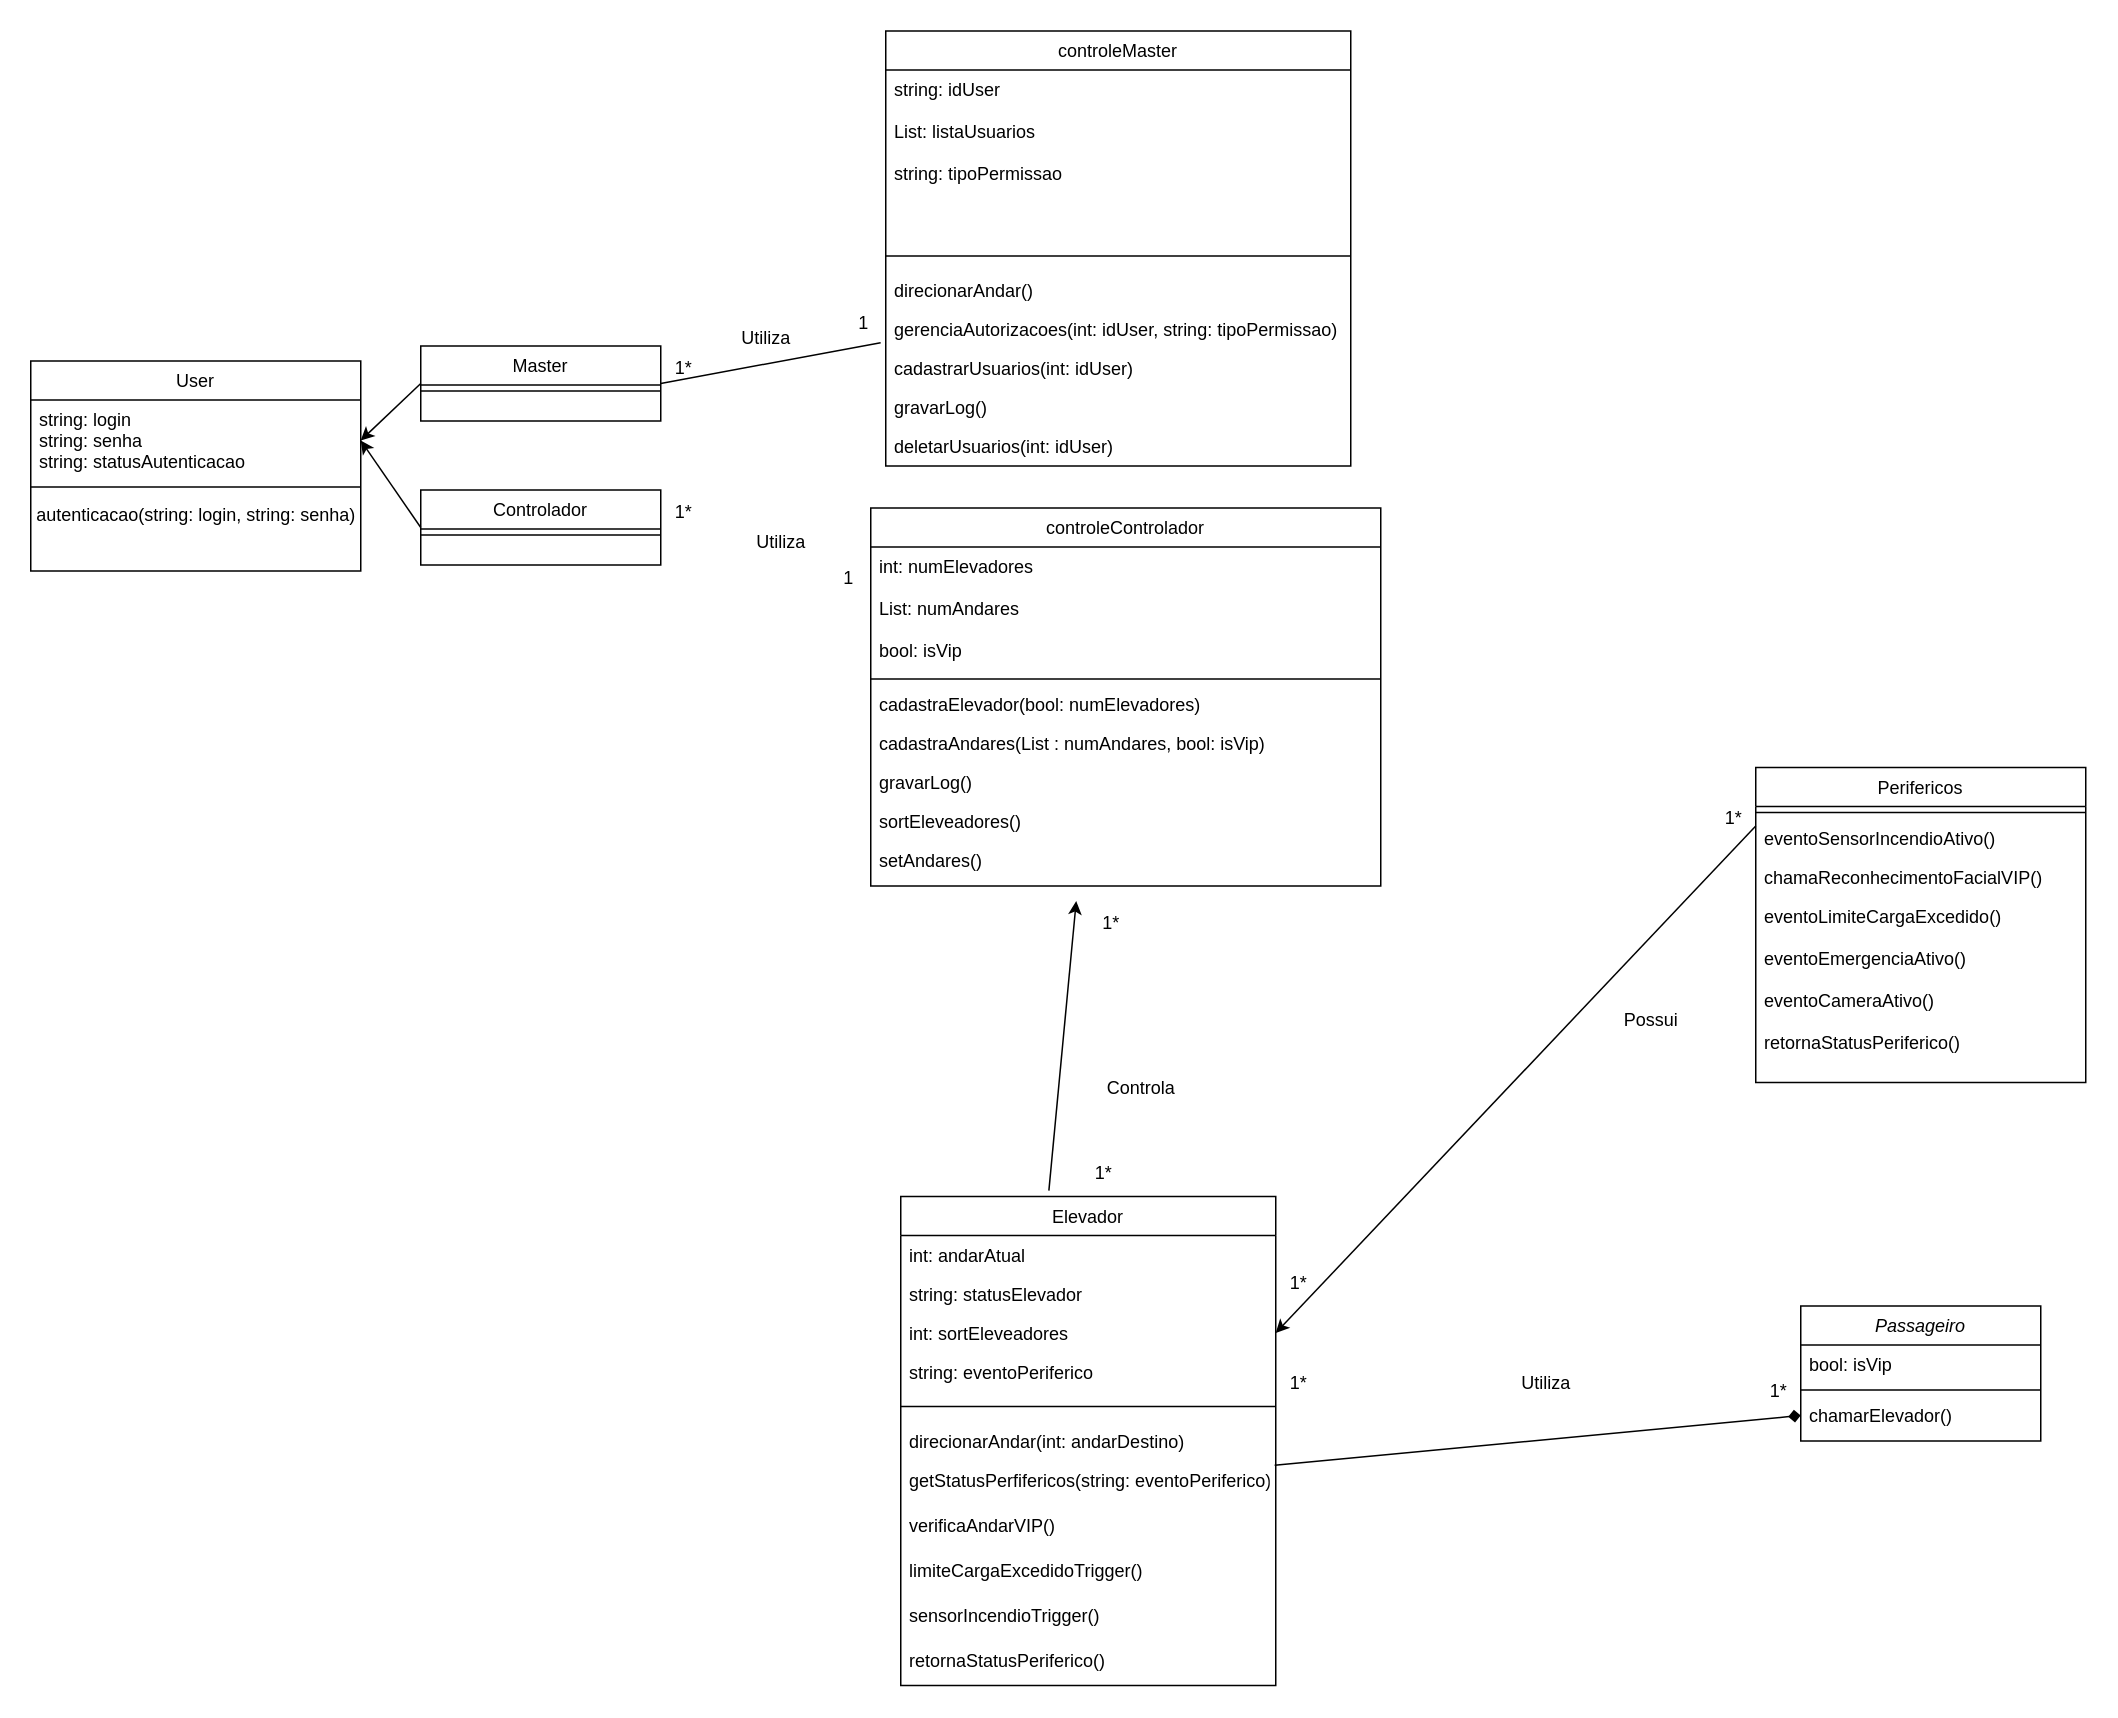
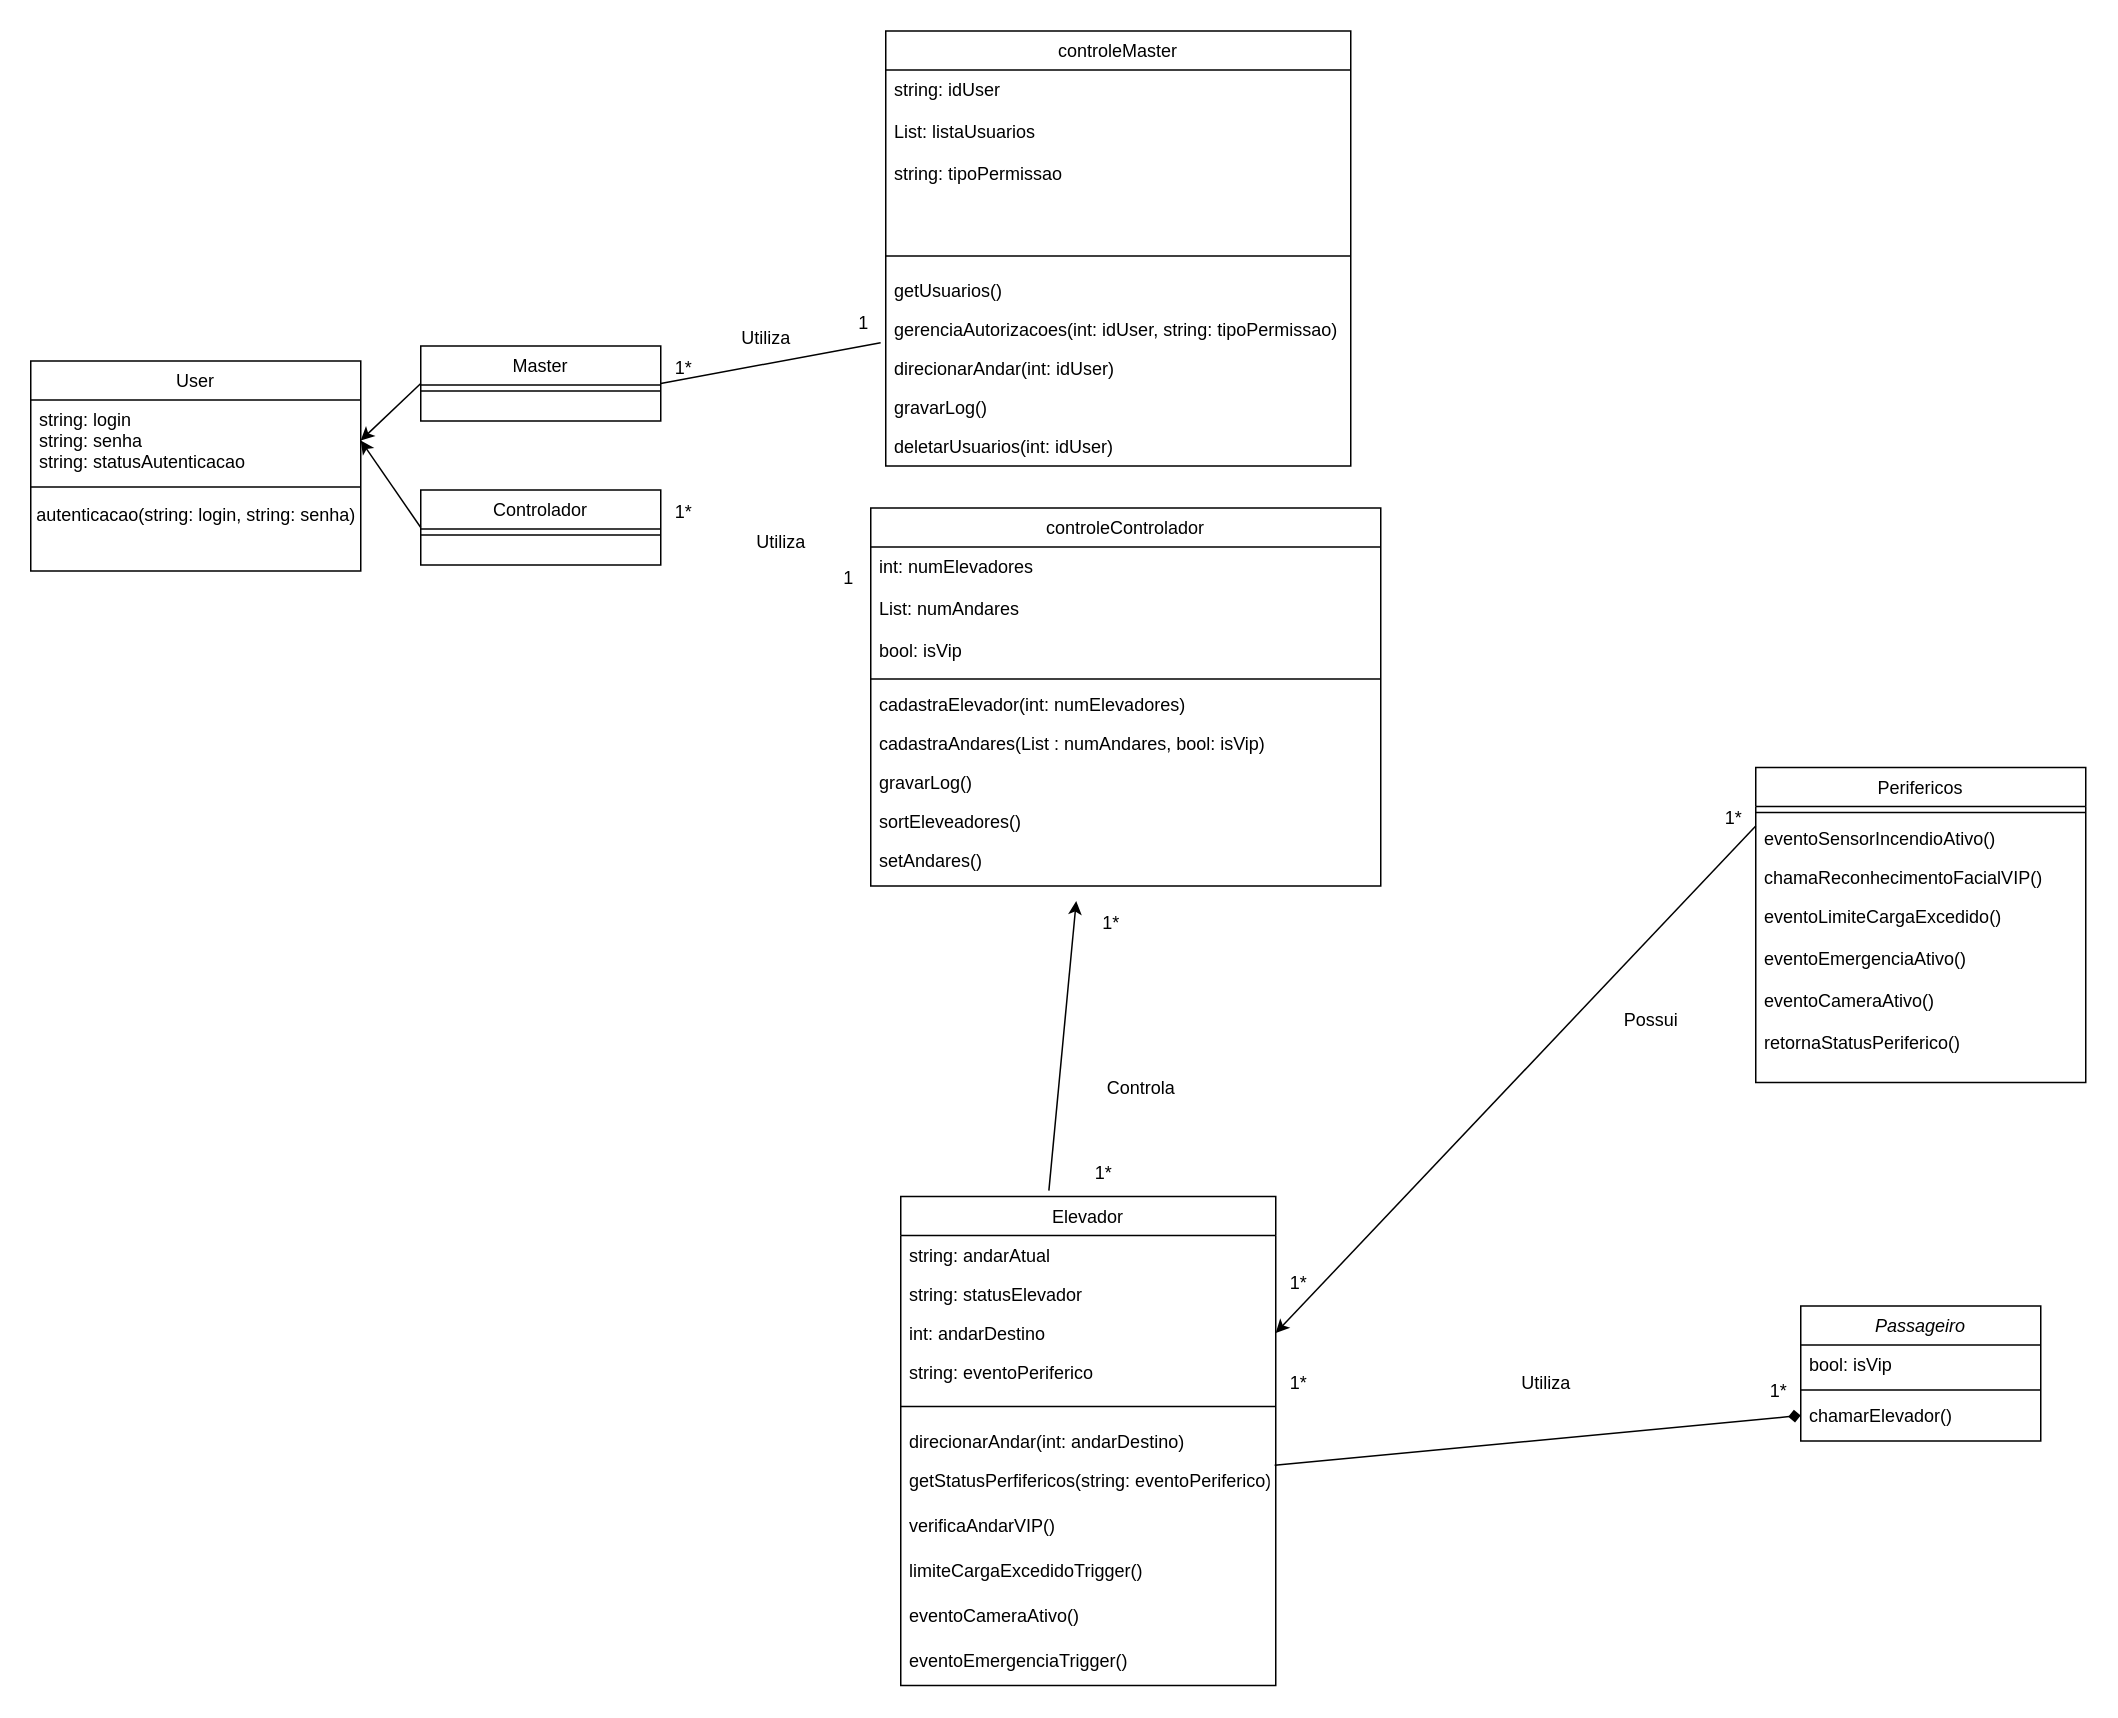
node "direcionarAndar()": label "direcionarAndar()" -> "getUsuarios()"
node "cadastrarUsuarios(int: idUser)": label "cadastrarUsuarios(int: idUser)" -> "direcionarAndar(int: idUser)"
node "cadastraElevador(bool: numElevadores)": label "cadastraElevador(bool: numElevadores)" -> "cadastraElevador(int: numElevadores)"
node "int: andarAtual": label "int: andarAtual" -> "string: andarAtual"
node "int: sortEleveadores": label "int: sortEleveadores" -> "int: andarDestino"
node "sensorIncendioTrigger()": label "sensorIncendioTrigger()" -> "eventoCameraAtivo()"
node "retornaStatusPeriferico()": label "retornaStatusPeriferico()" -> "eventoEmergenciaTrigger()"
